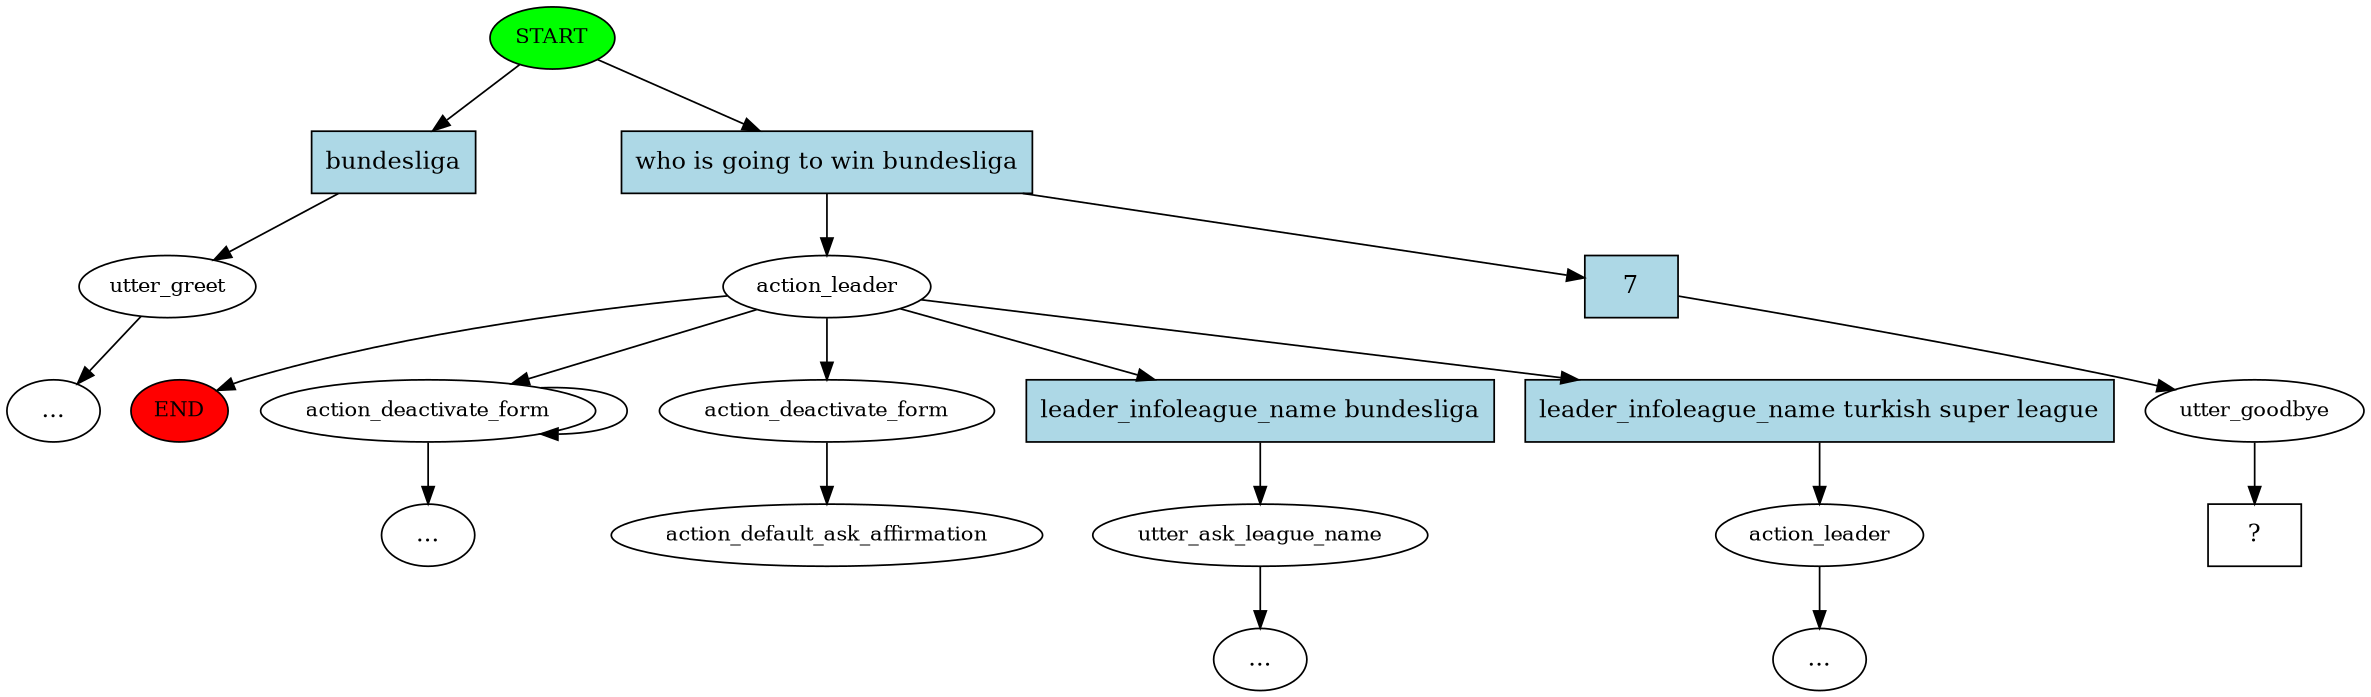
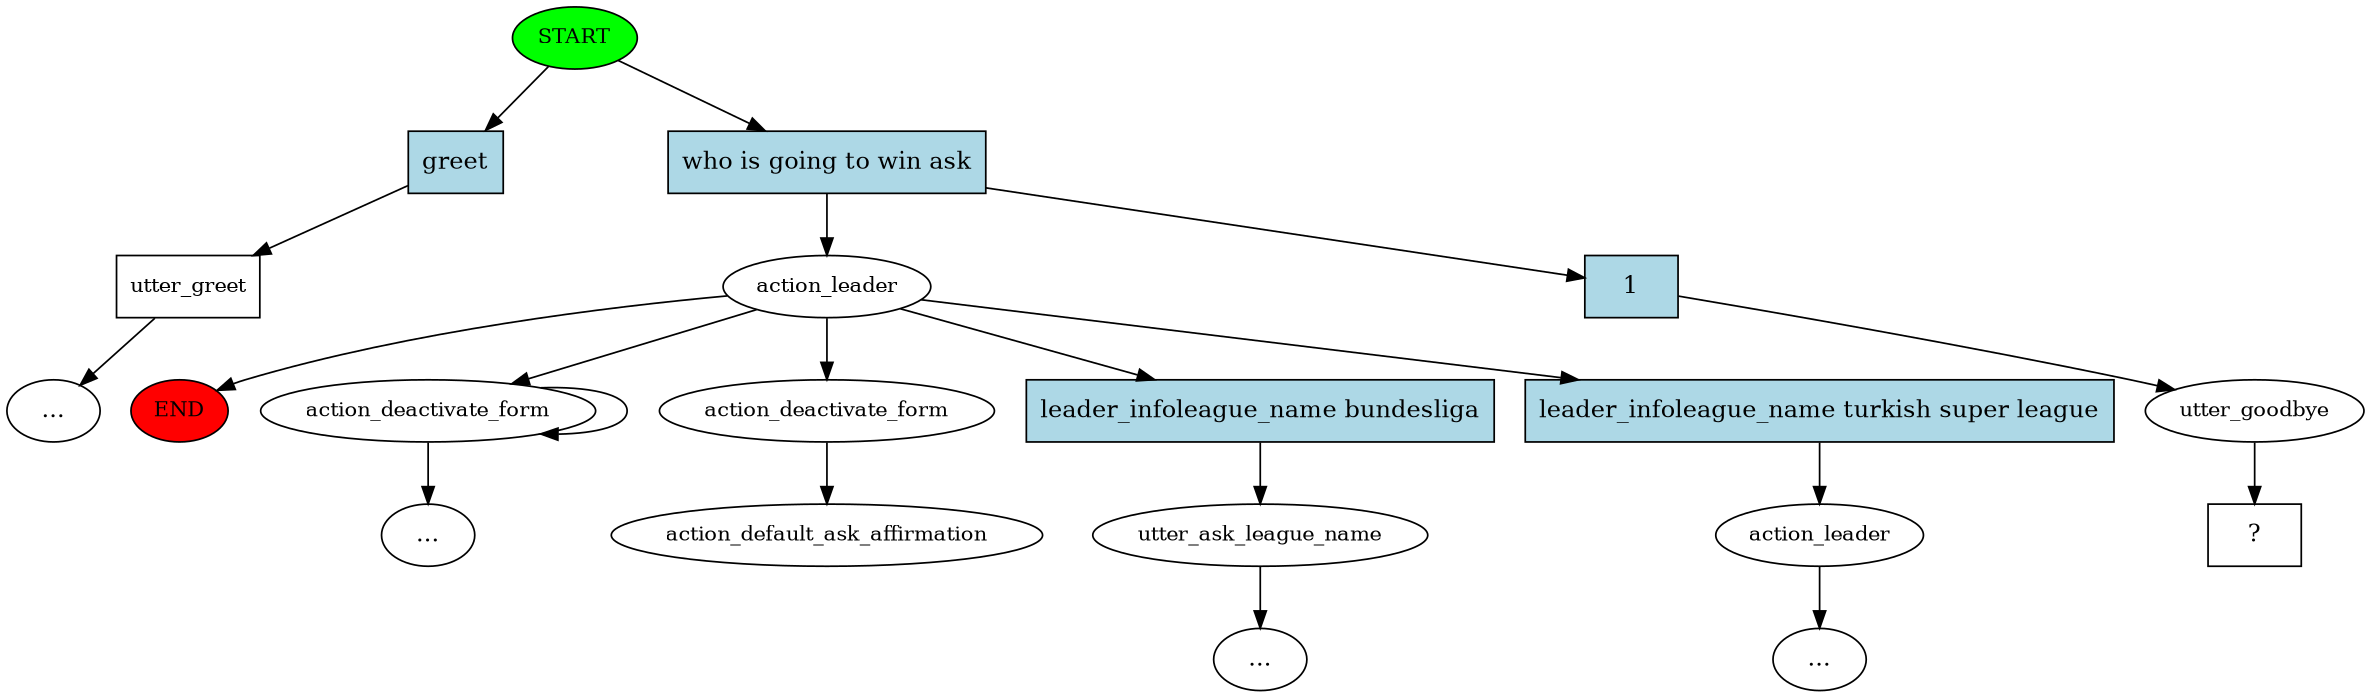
node "bundesliga": label "bundesliga" -> "greet"
node "who is going to win bundesliga": label "who is going to win bundesliga" -> "who is going to win ask"
node "utter_greet": shape ellipse -> box
node "7": label "7" -> "1"
